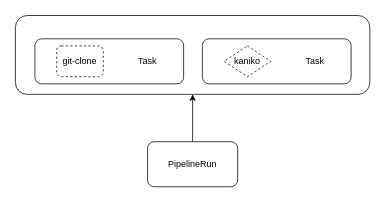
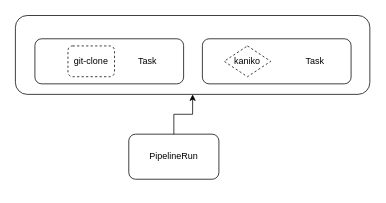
node "git-clone": moved (80, 61) -> (91, 61)
node "PipelineRun": moved (192, 164) -> (174, 156)
